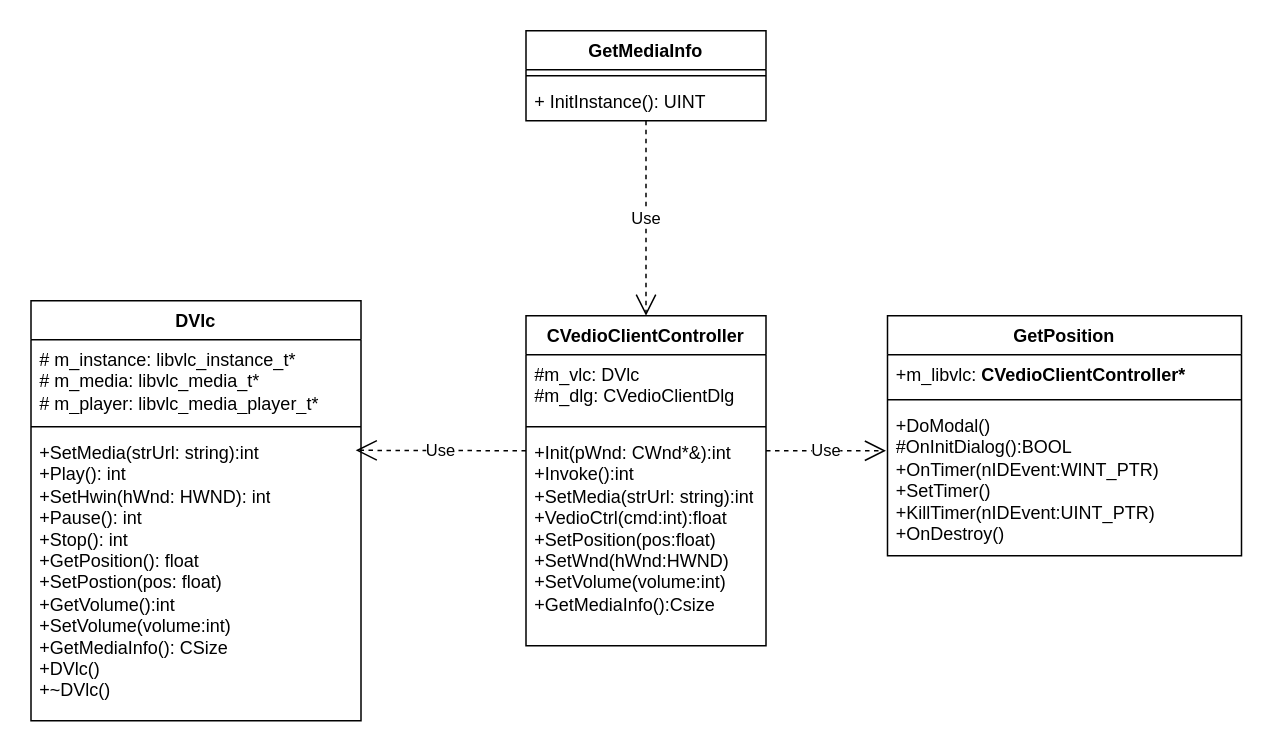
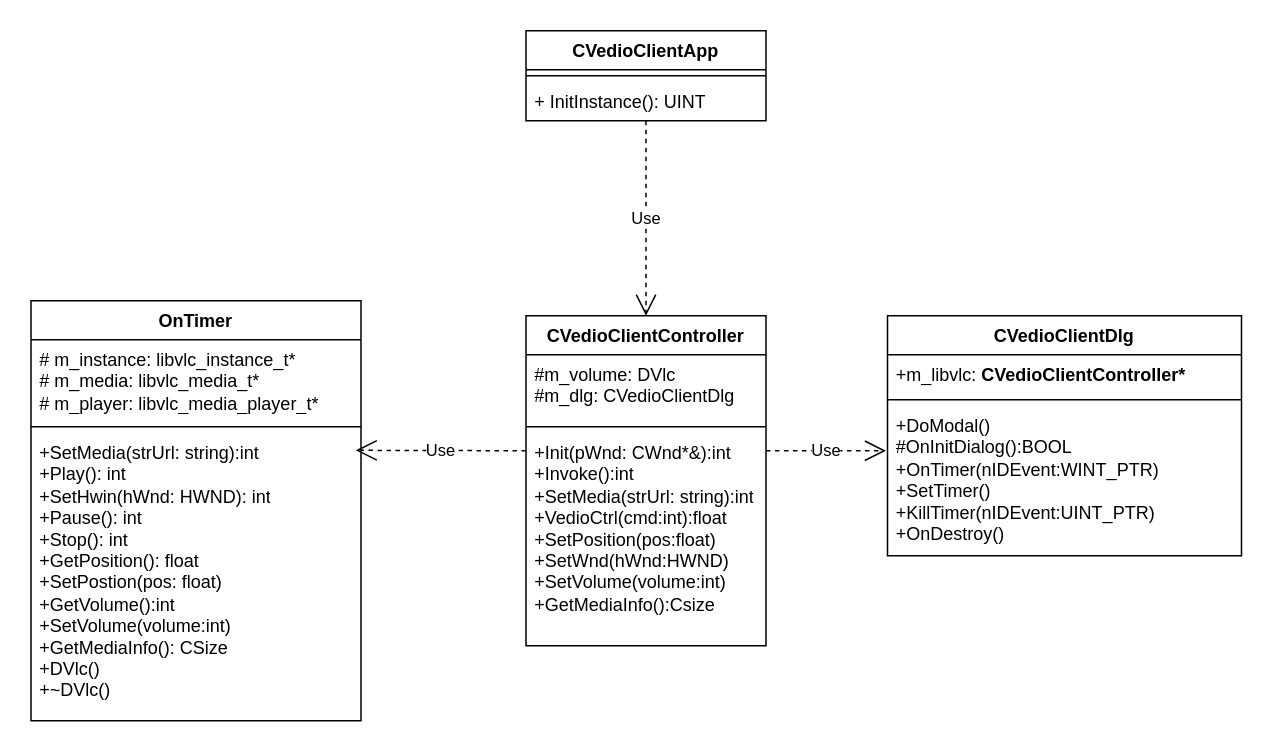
node "GetMediaInfo": label "GetMediaInfo" -> "CVedioClientApp"
node "DVlc": label "DVlc" -> "OnTimer"
node "GetPosition": label "GetPosition" -> "CVedioClientDlg"
node "#m_vlc: DVlc #m_dlg: CVedioClientDlg": label "#m_vlc: DVlc #m_dlg: CVedioClientDlg" -> "#m_volume: DVlc #m_dlg: CVedioClientDlg"
